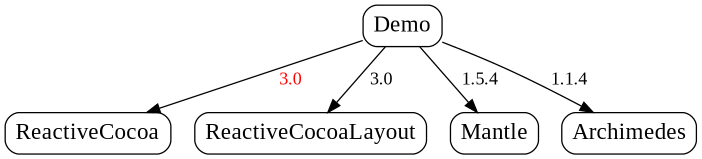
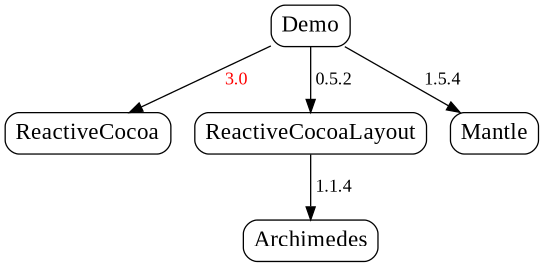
edge "Demo" -> "Archimedes": now "ReactiveCocoaLayout" -> "Archimedes"
edge "Demo" -> "ReactiveCocoaLayout": label " 3.0 " -> " 0.5.2 "
